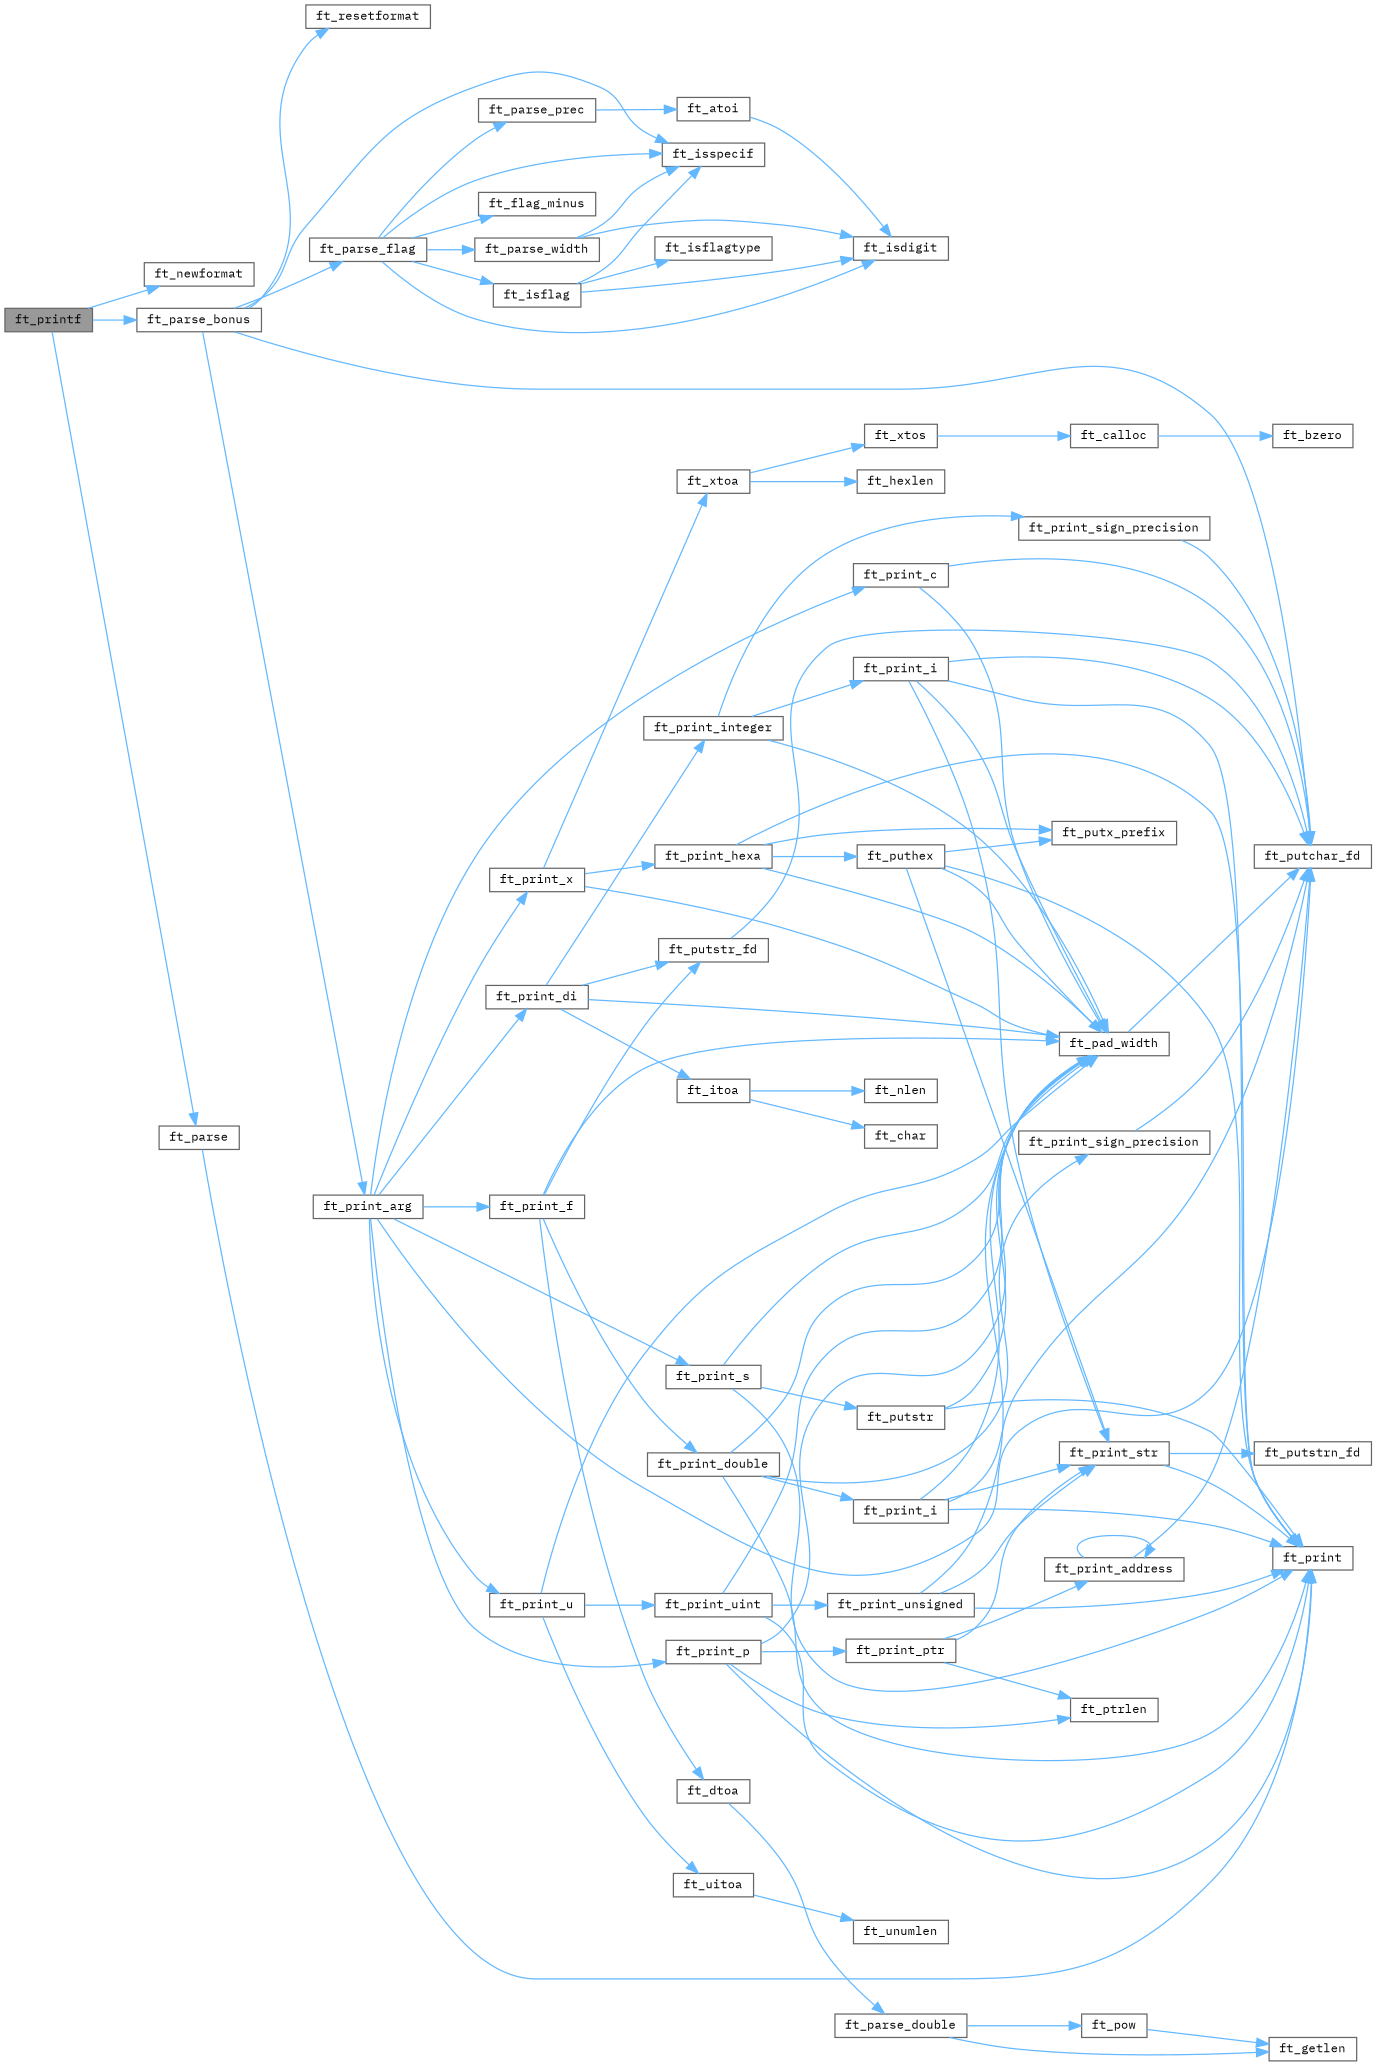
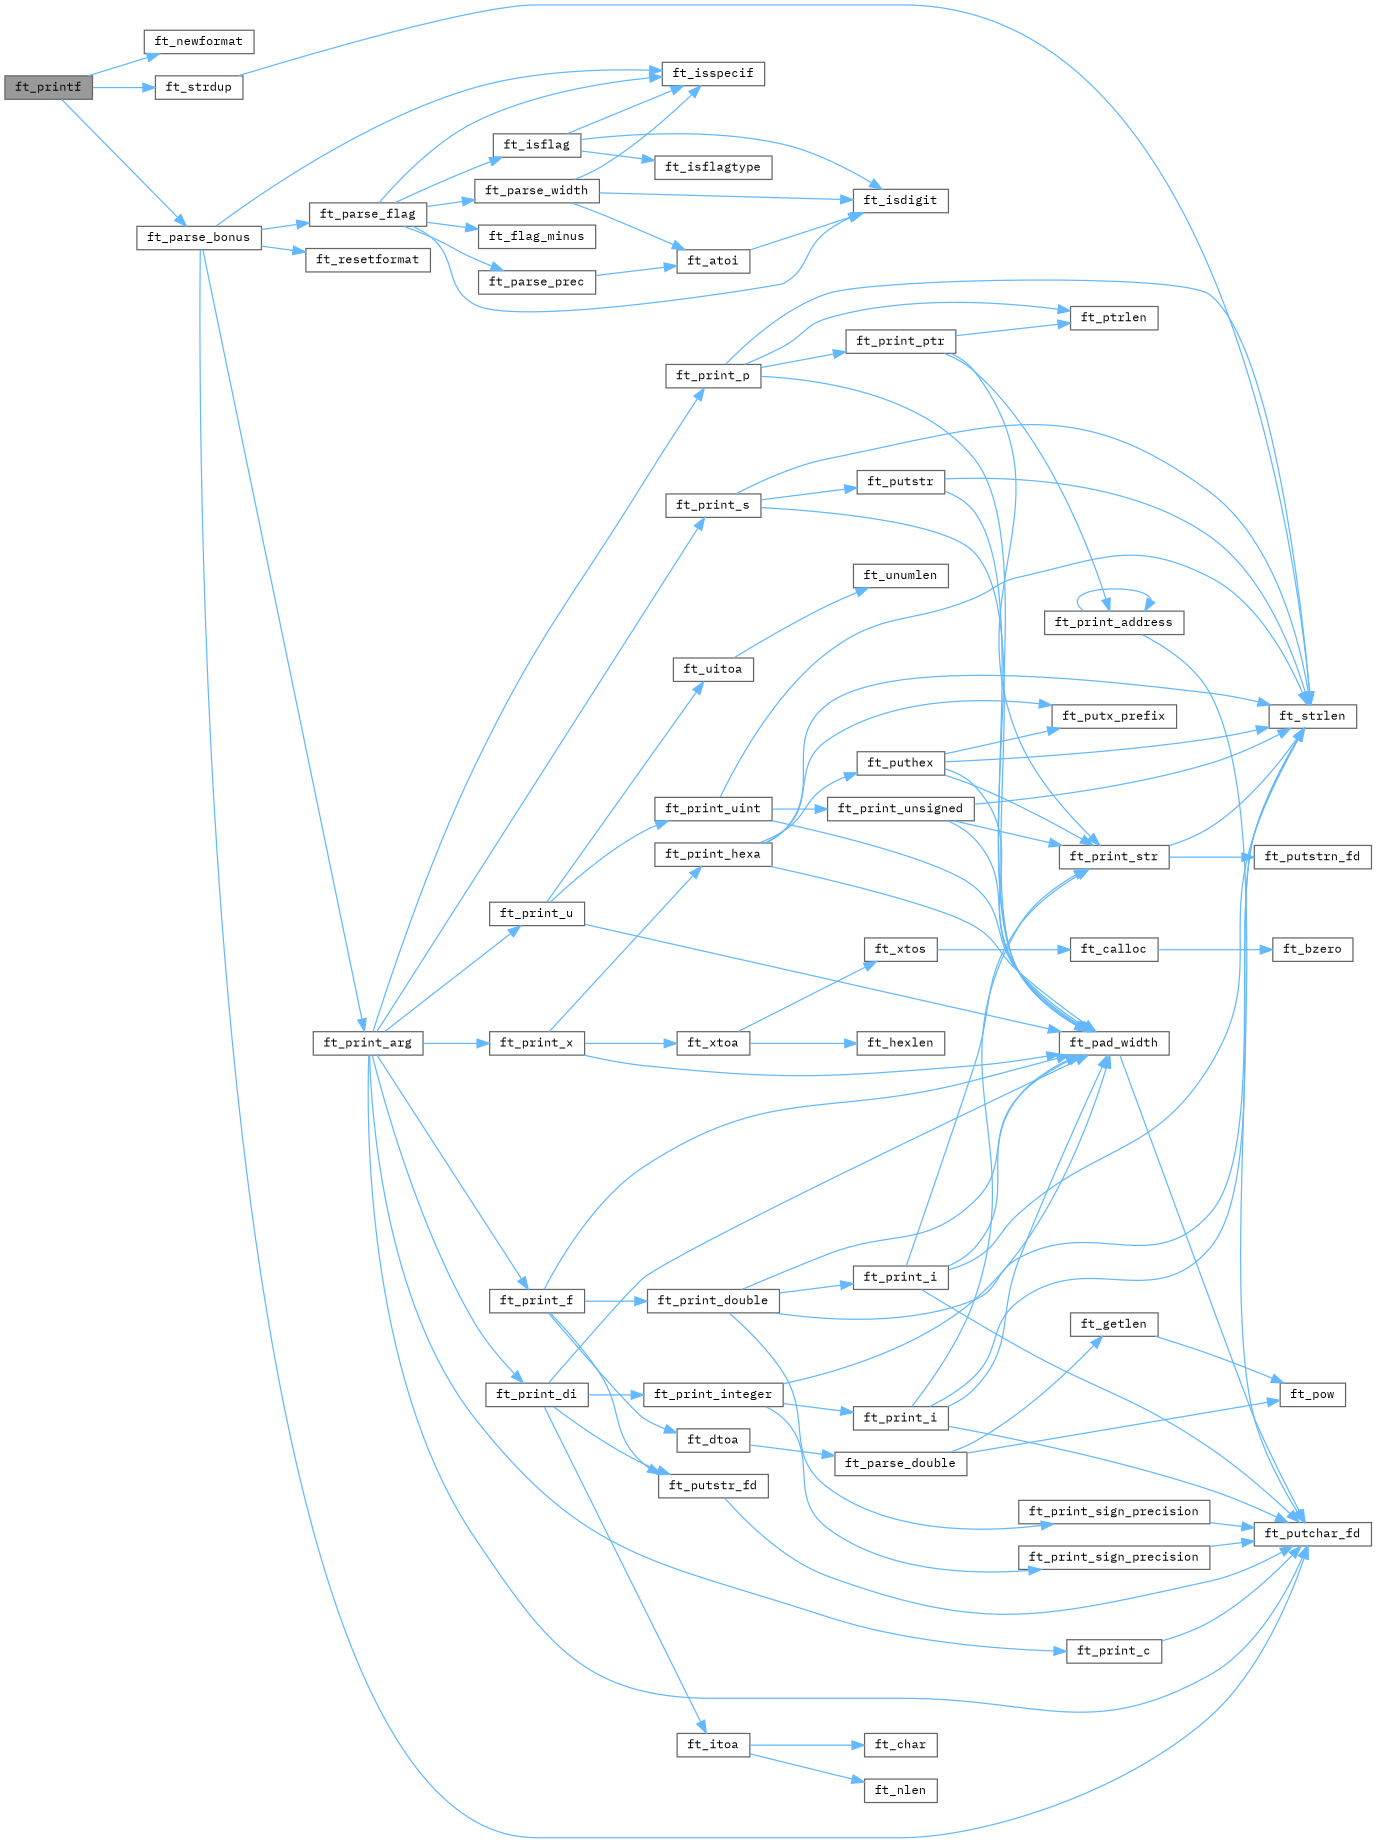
edge "ft_parse_width" -> "ft_atoi": added
edge "ft_print_c" -> "ft_pad_width": removed
node "ft_parse": label "ft_parse" -> "ft_strdup"
node "ft_print": label "ft_print" -> "ft_strlen"
edge "ft_pow" -> "ft_getlen": reversed
